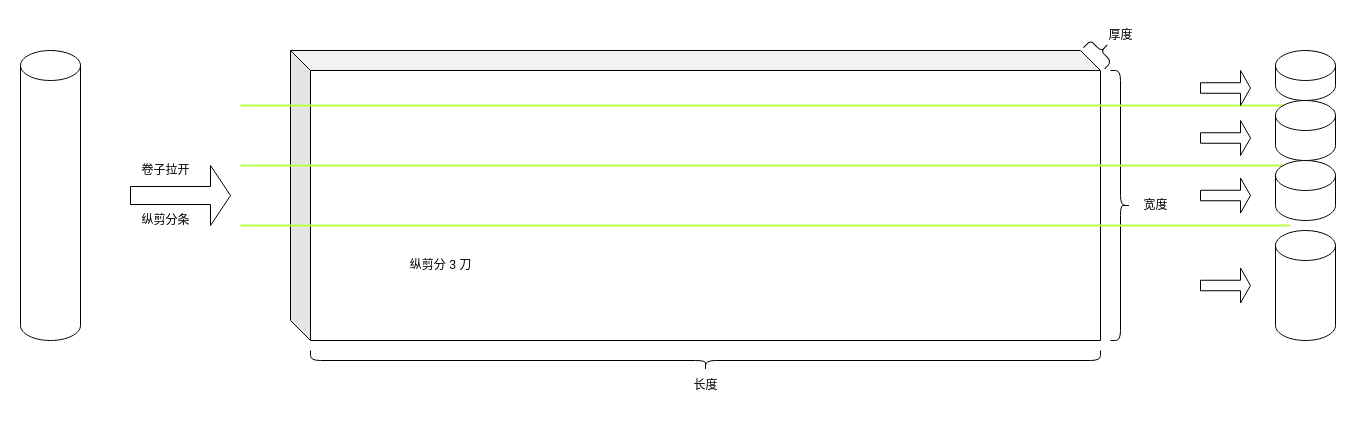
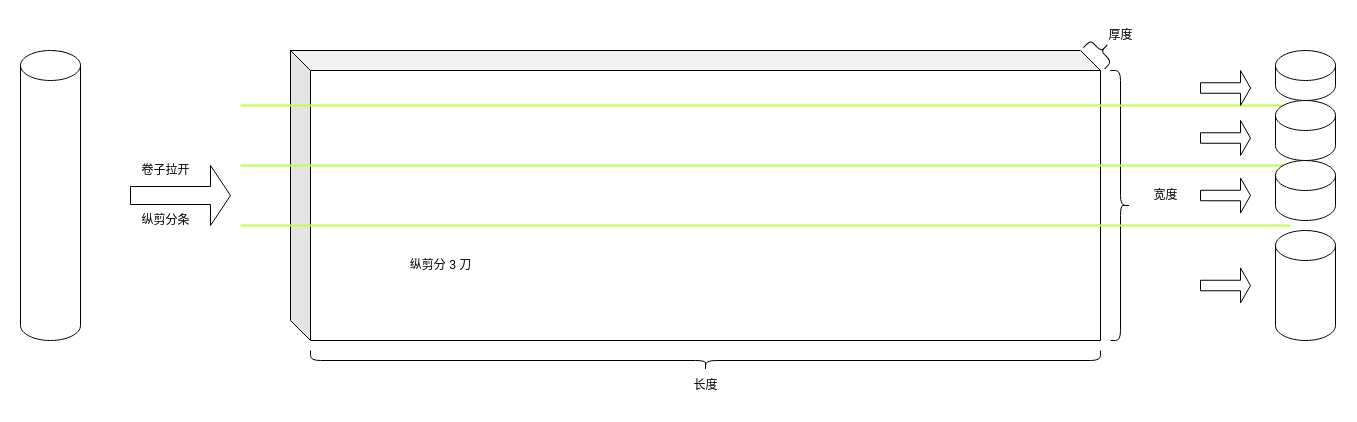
node "宽度": moved (1156, 206) -> (1166, 196)
